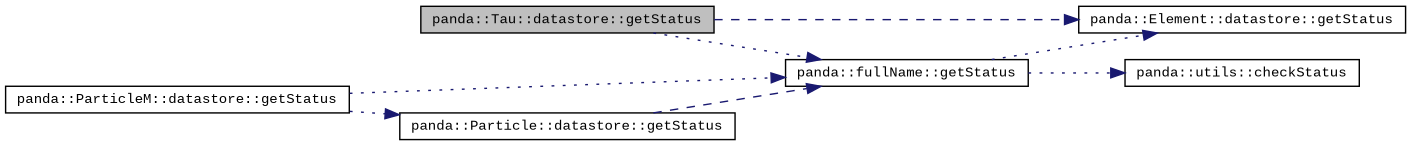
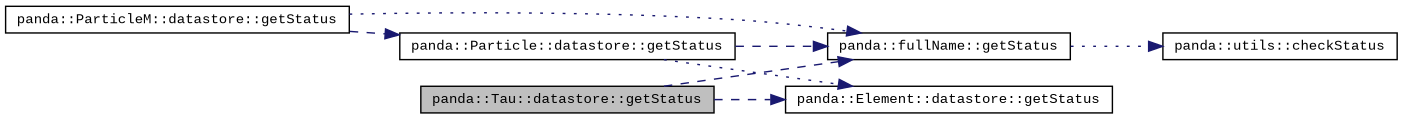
edge "panda::Tau::datastore::getStatus" -> "panda::fullName::getStatus": style dotted -> dashed
edge "panda::fullName::getStatus" -> "panda::Element::datastore::getStatus": now "panda::Particle::datastore::getStatus" -> "panda::Element::datastore::getStatus"
edge "panda::ParticleM::datastore::getStatus" -> "panda::Particle::datastore::getStatus": style dotted -> dashed
